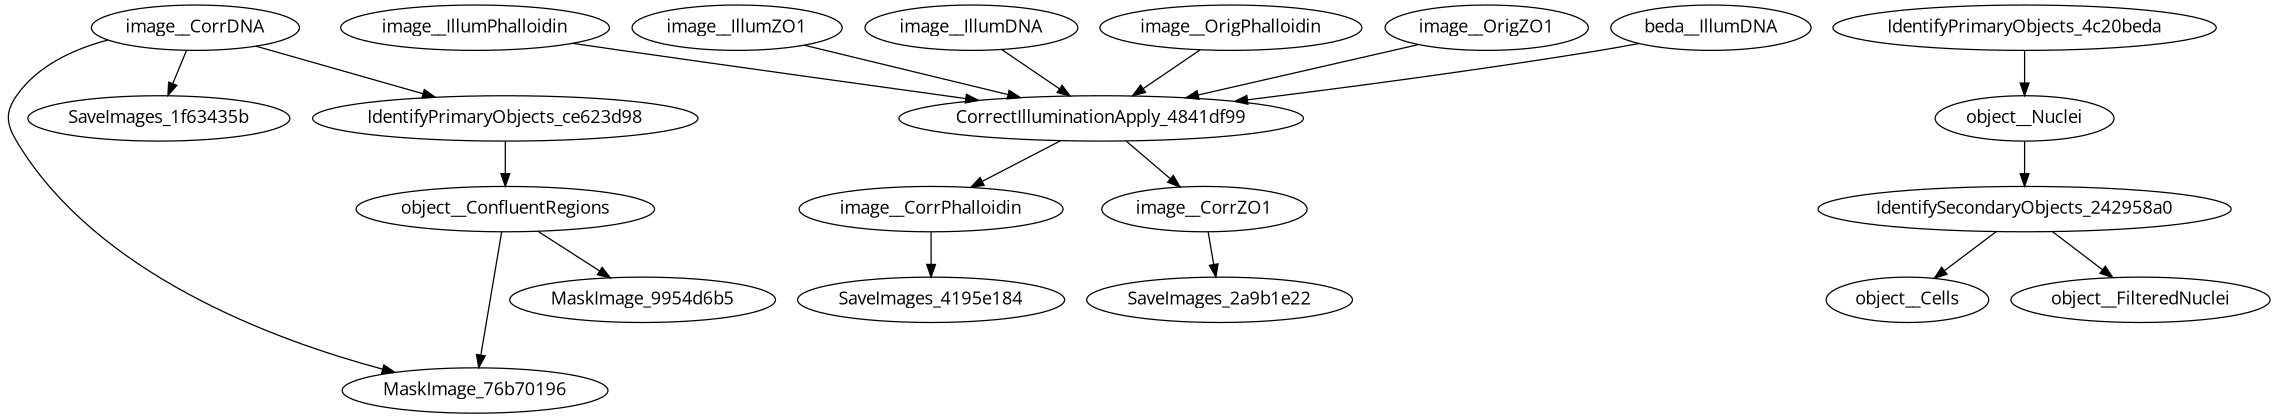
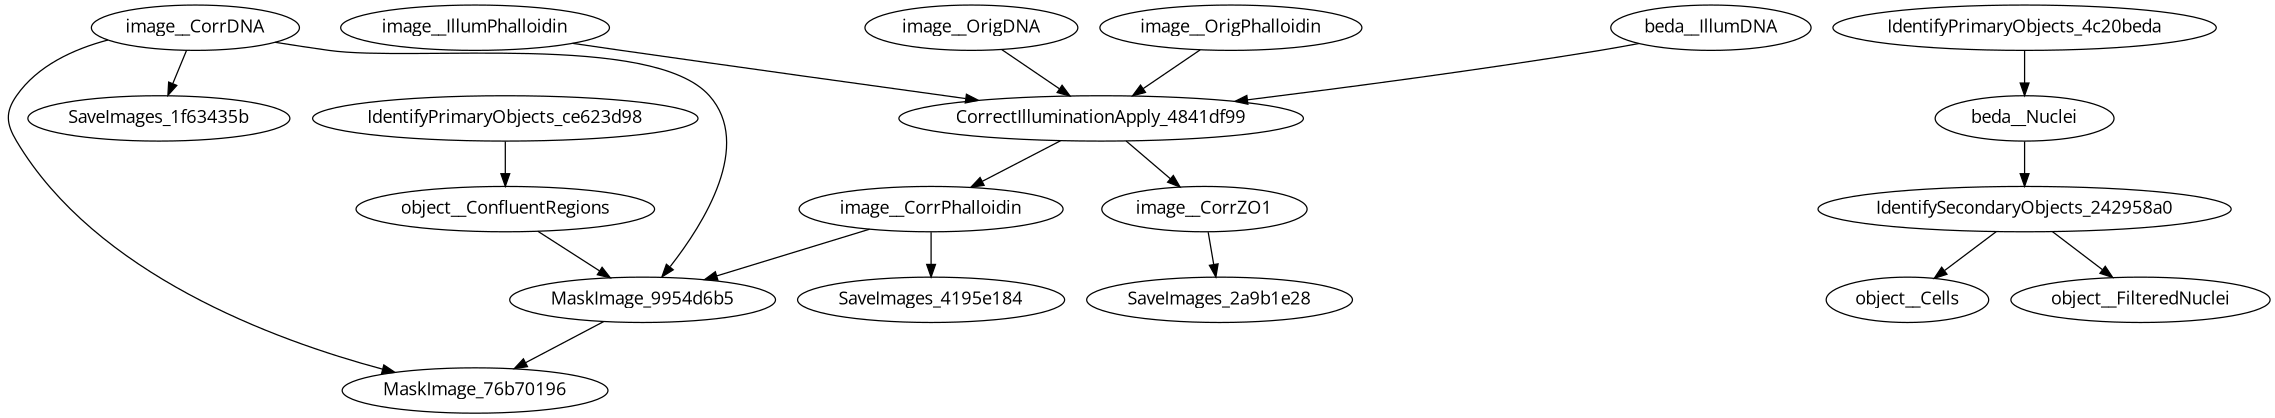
node "image__IllumZO1": removed
node "image__IllumDNA": label "image__IllumDNA" -> "image__OrigDNA"
node "image__OrigZO1": removed
edge "image__CorrDNA" -> "IdentifyPrimaryObjects_ce623d98": now "image__CorrDNA" -> "MaskImage_9954d6b5"
node "object__Nuclei": label "object__Nuclei" -> "beda__Nuclei"
edge "image__CorrPhalloidin" -> "MaskImage_9954d6b5": added
edge "object__ConfluentRegions" -> "MaskImage_76b70196": now "MaskImage_9954d6b5" -> "MaskImage_76b70196"
node "SaveImages_2a9b1e22": label "SaveImages_2a9b1e22" -> "SaveImages_2a9b1e28"
